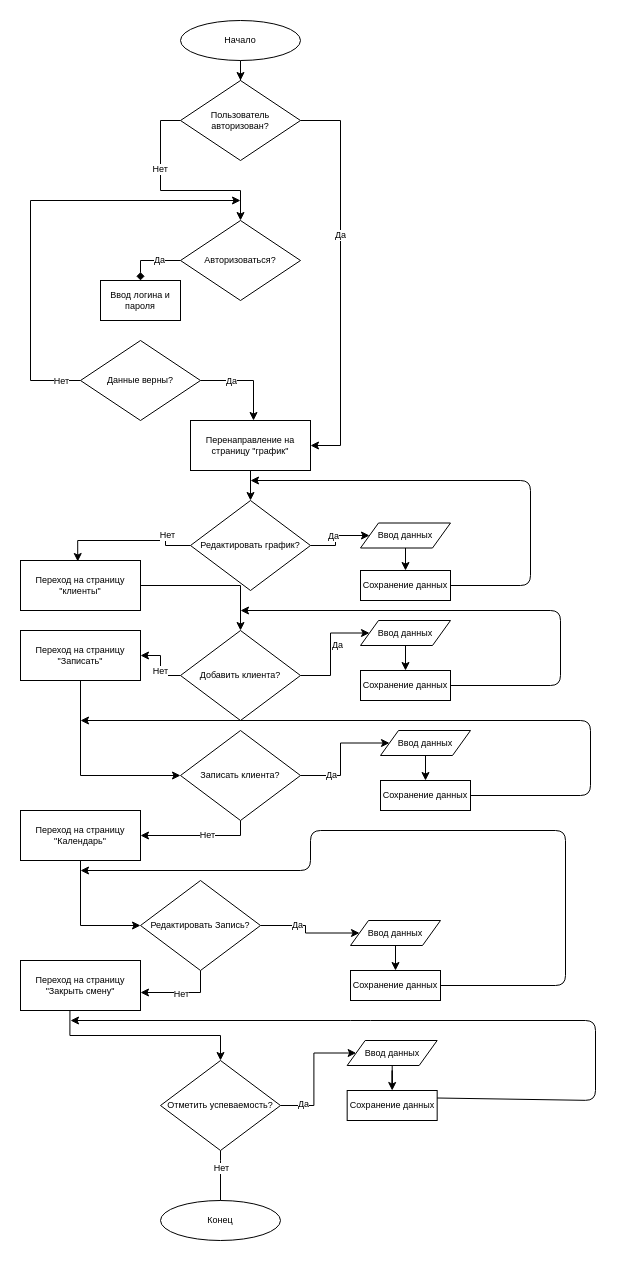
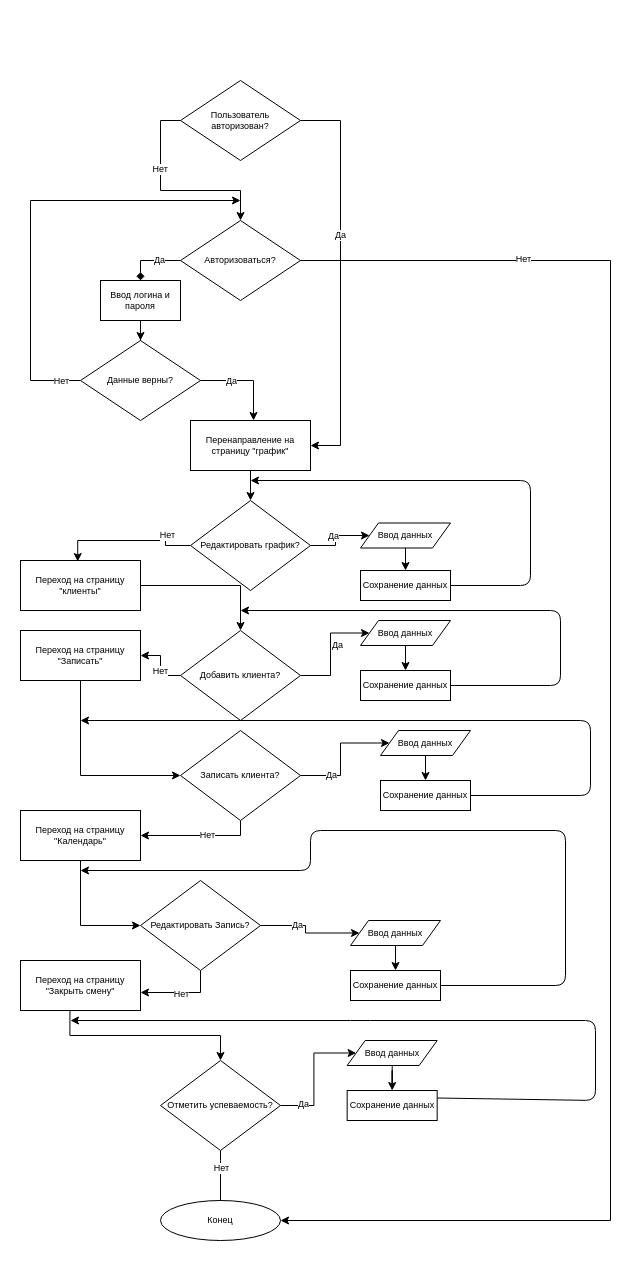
node "Начало": removed
edge "Начало" -> "Пользователь авторизован?": removed
edge "Ввод логина и пароля" -> "Данные верны?": added
edge "Авторизоваться?" -> "Конец": added, label "Нет"
